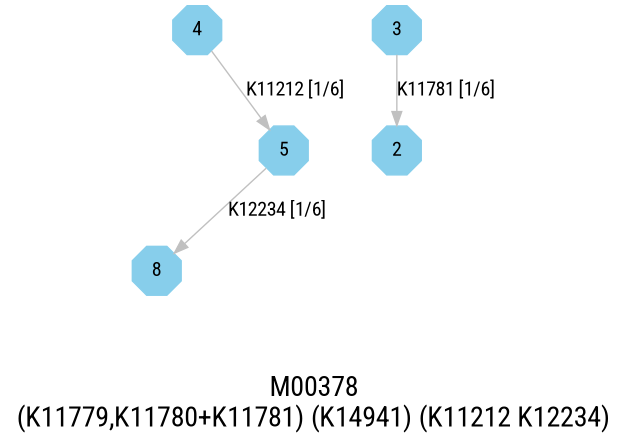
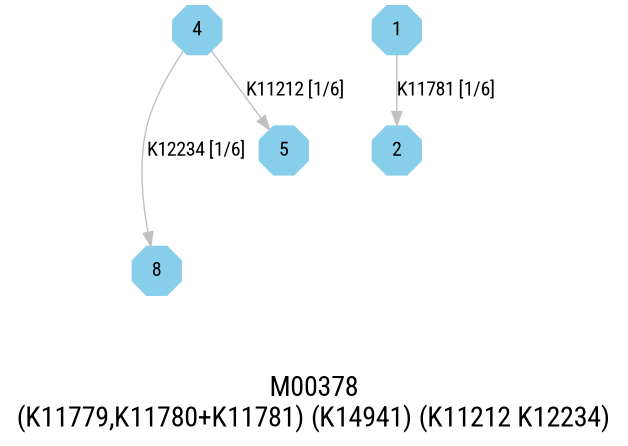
node "3": label "3" -> "1"
edge "5" -> "8": now "4" -> "8"
